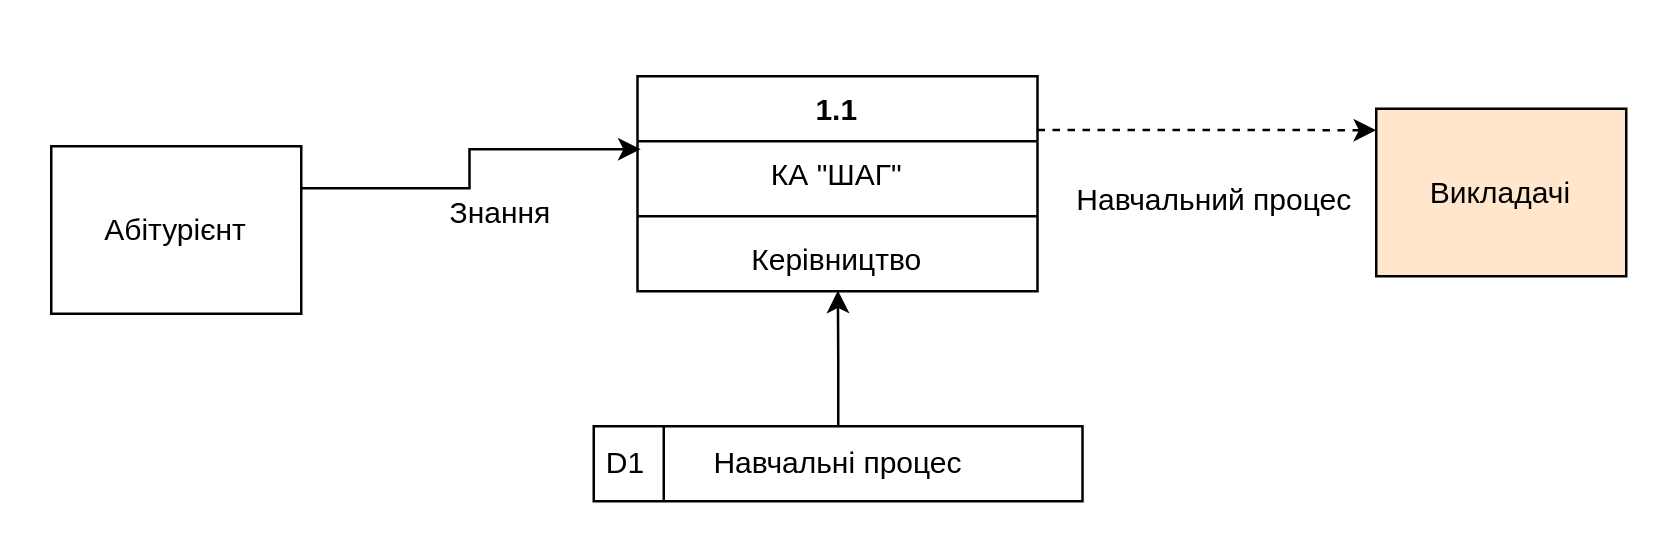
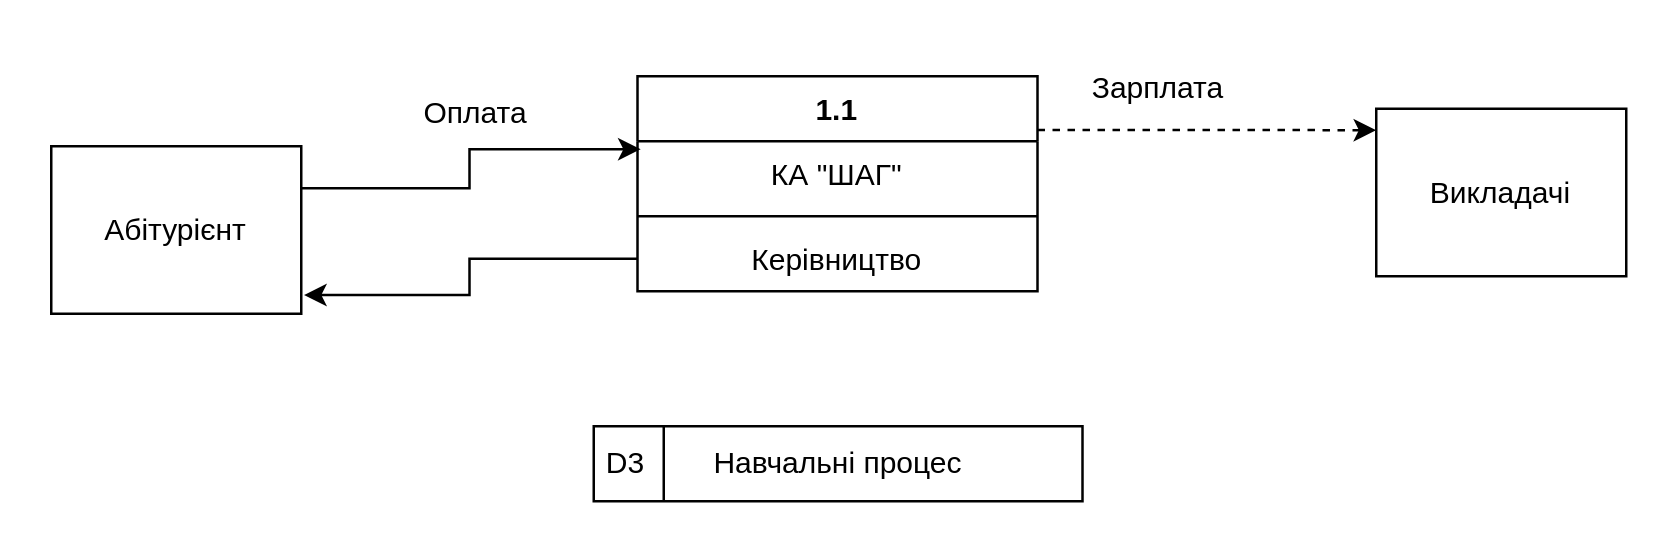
node "Зарплата": added
node "Оплата": added
node "Викладачі": fillcolor #ffe6cc -> #ffffff
node "Навчальний процес": removed
node "Знання": removed
edge "Керівництво" -> "Абітурієнт": added
edge "Навчальні процес" -> "Керівництво": removed
node "D1": label "D1" -> "D3"
